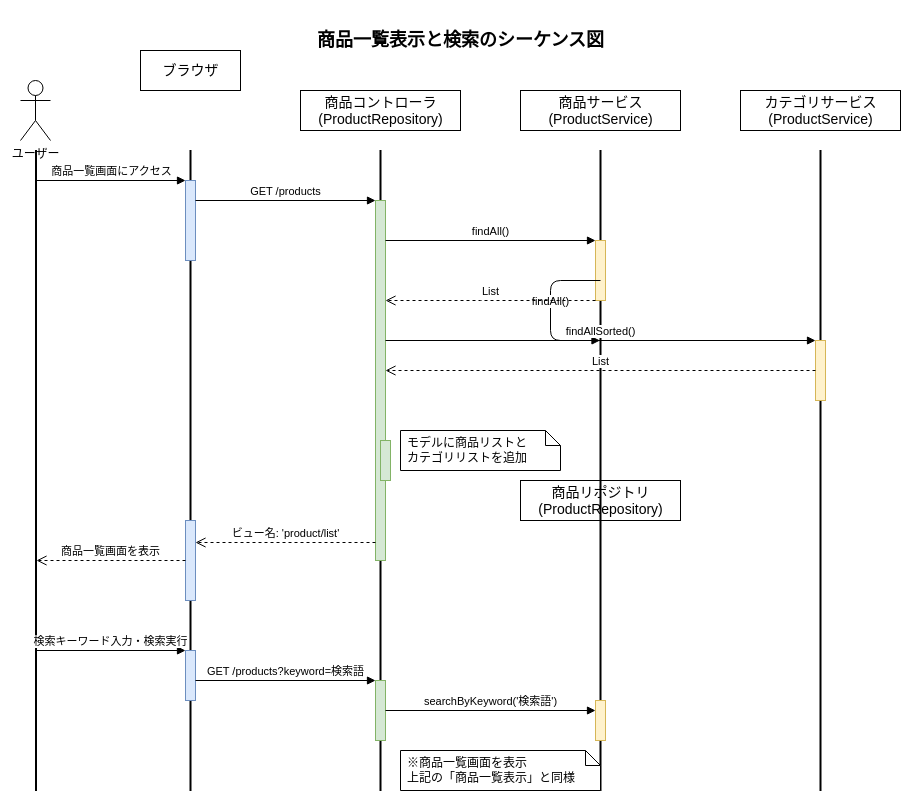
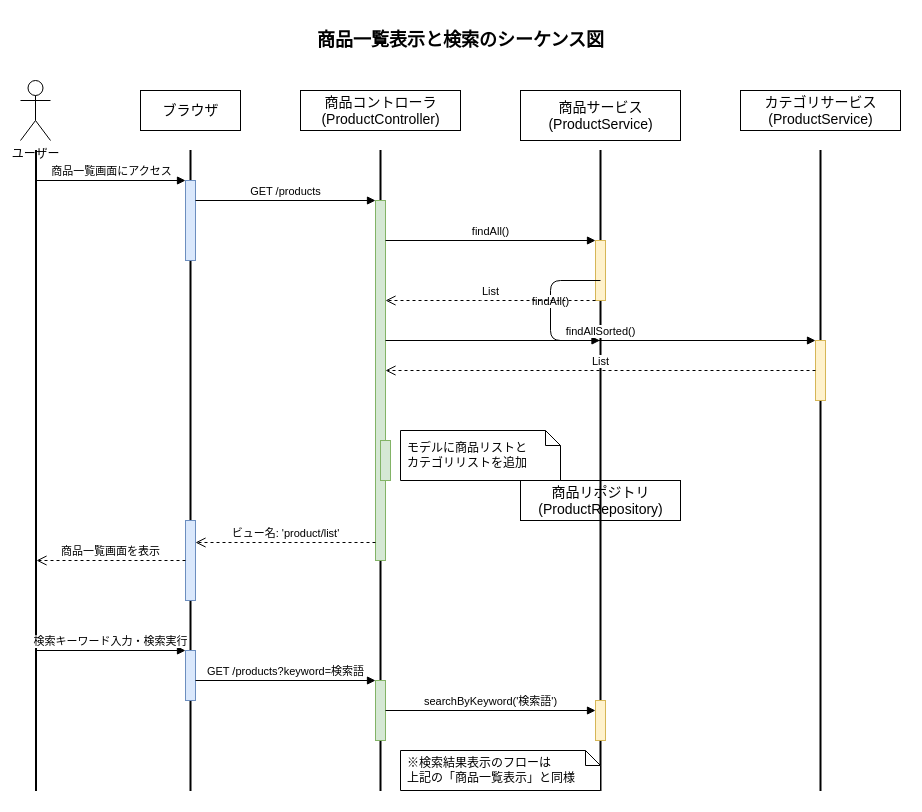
node "ブラウザ": moved (191, 71) -> (191, 111)
node "商品コントローラ (ProductRepository)": label "商品コントローラ (ProductRepository)" -> "商品コントローラ (ProductController)"
node "商品サービス (ProductService)": size 160x40 -> 160x50
node "モデルに商品リストと カテゴリリストを追加": size 160x40 -> 160x50
node "※商品一覧画面を表示 上記の「商品一覧表示」と同様": label "※商品一覧画面を表示 上記の「商品一覧表示」と同様" -> "※検索結果表示のフローは 上記の「商品一覧表示」と同様"
